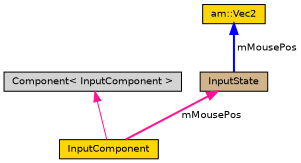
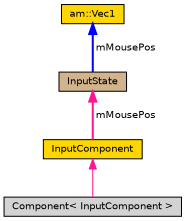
node "am::Vec2": label "am::Vec2" -> "am::Vec1"
edge "InputComponent" -> "Component< InputComponent >": reversed
